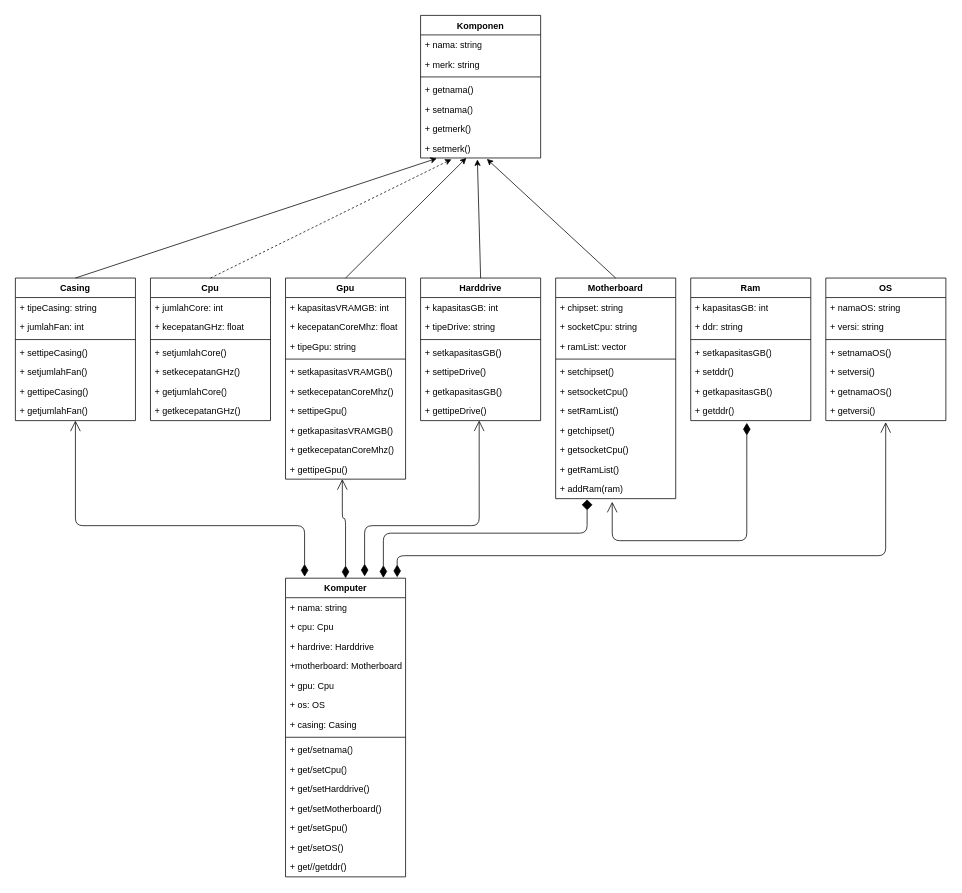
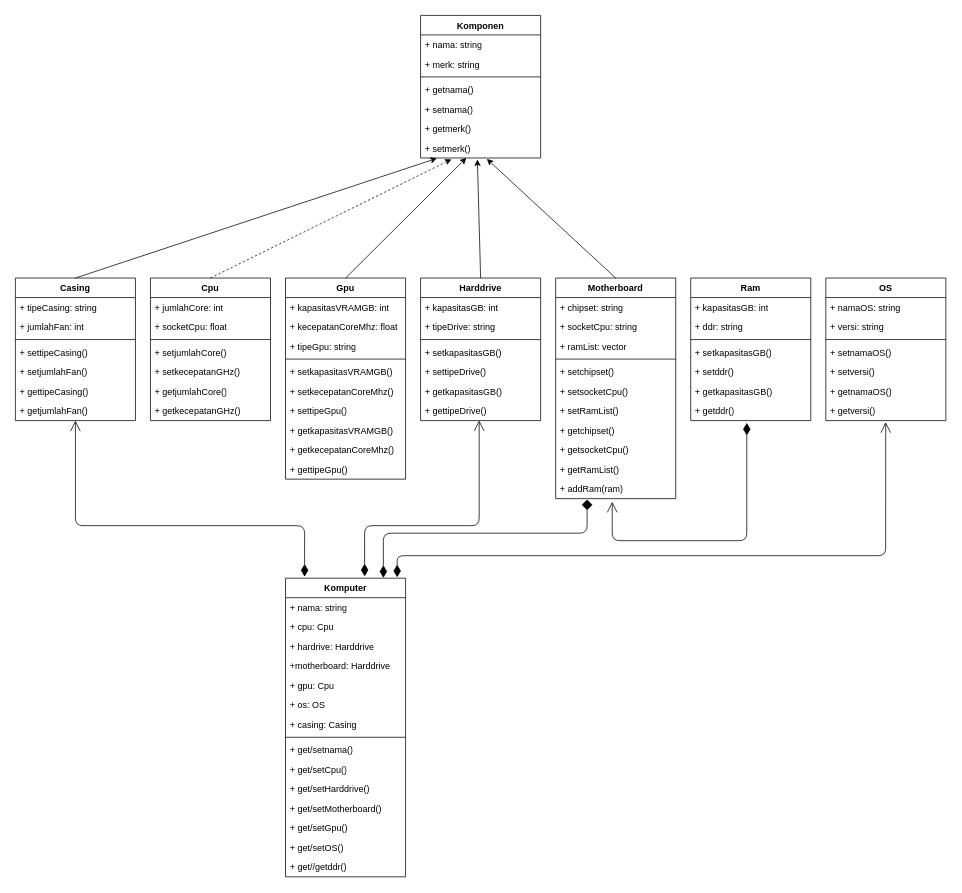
node "+ kecepatanGHz: float": label "+ kecepatanGHz: float" -> "+ socketCpu: float"
edge "+ gettipeGpu()" -- "Komputer": removed
node "+motherboard: Motherboard": label "+motherboard: Motherboard" -> "+motherboard: Harddrive"
